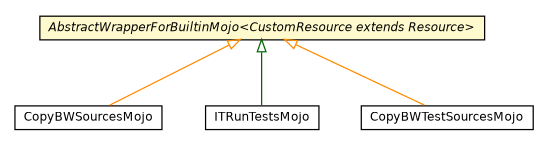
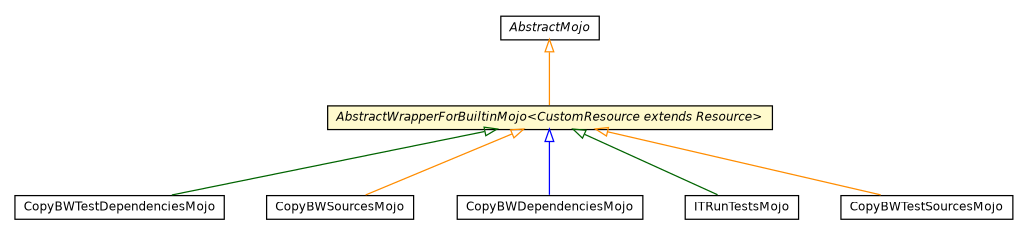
node "AbstractMojo": added
node "CopyBWTestDependenciesMojo": added
node "CopyBWDependenciesMojo": added
